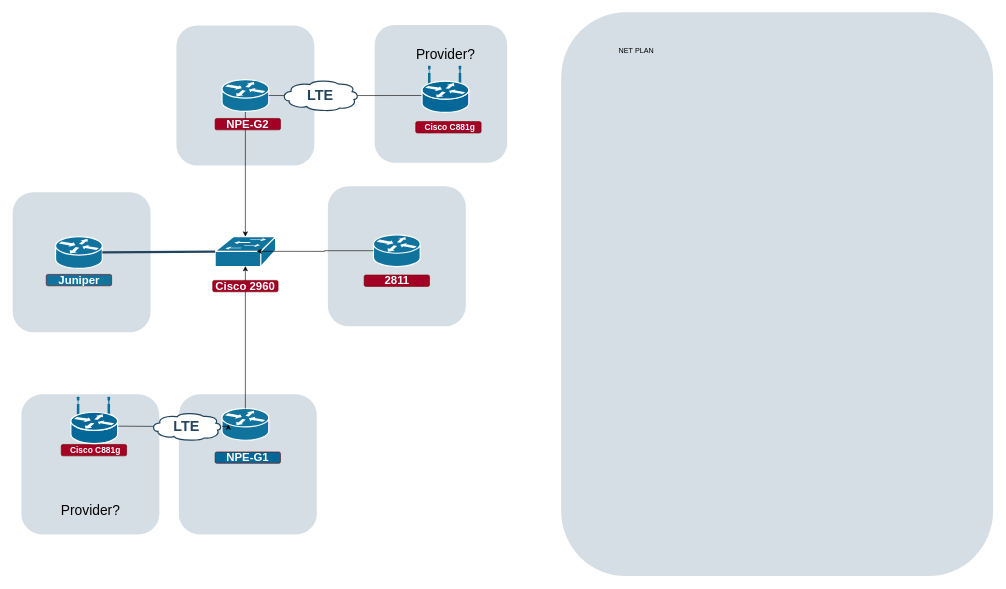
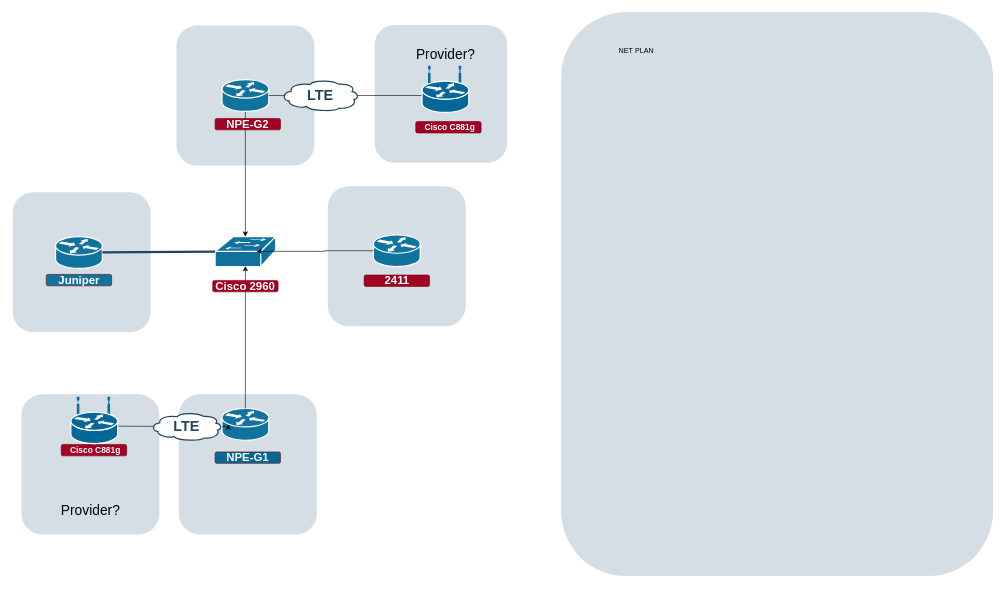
node "2811": label "2811" -> "2411"
